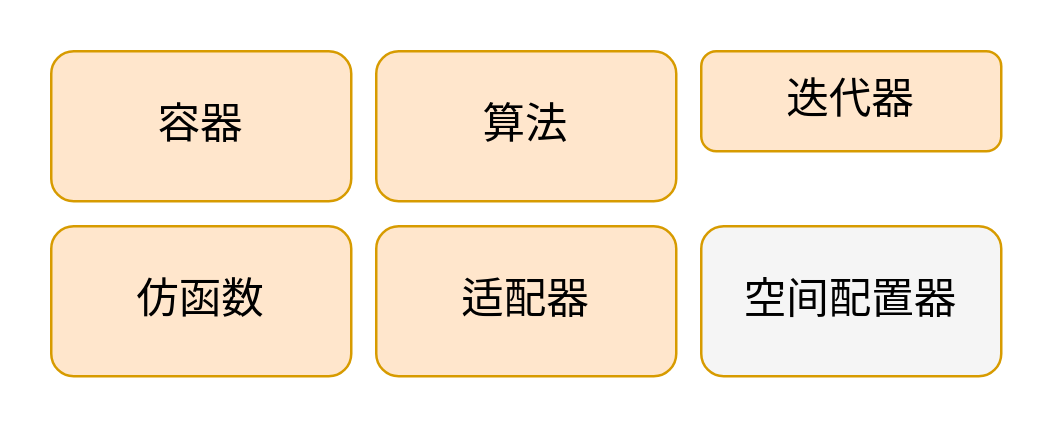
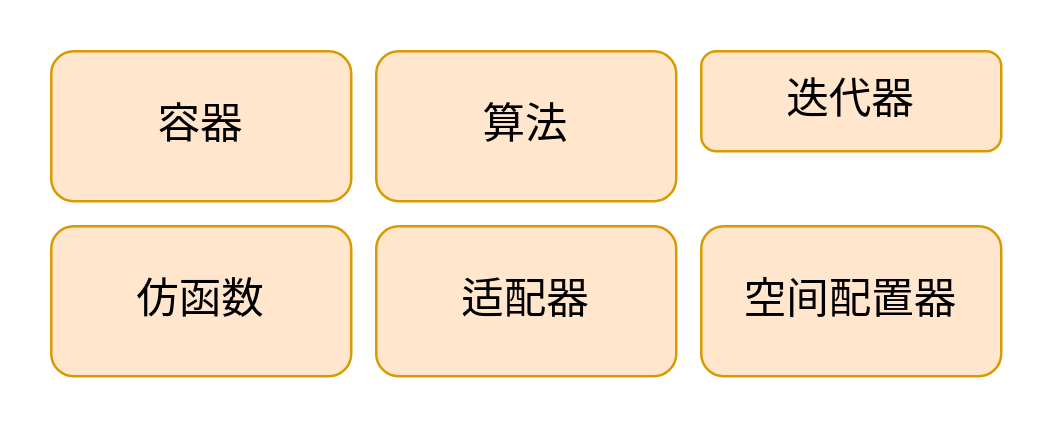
node "空间配置器": fillcolor #f5f5f5 -> #ffe6cc
